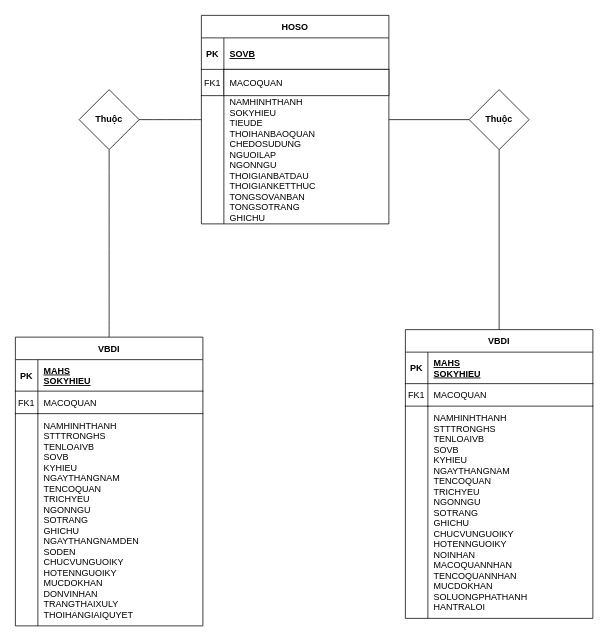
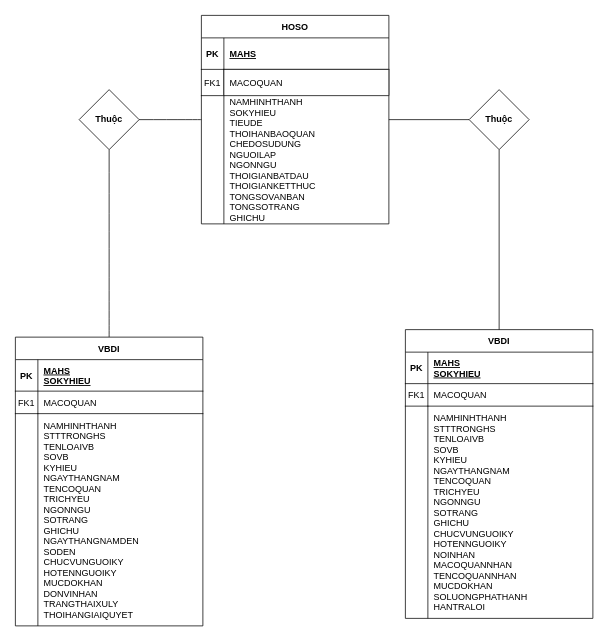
node "SOVB": label "SOVB" -> "MAHS"
